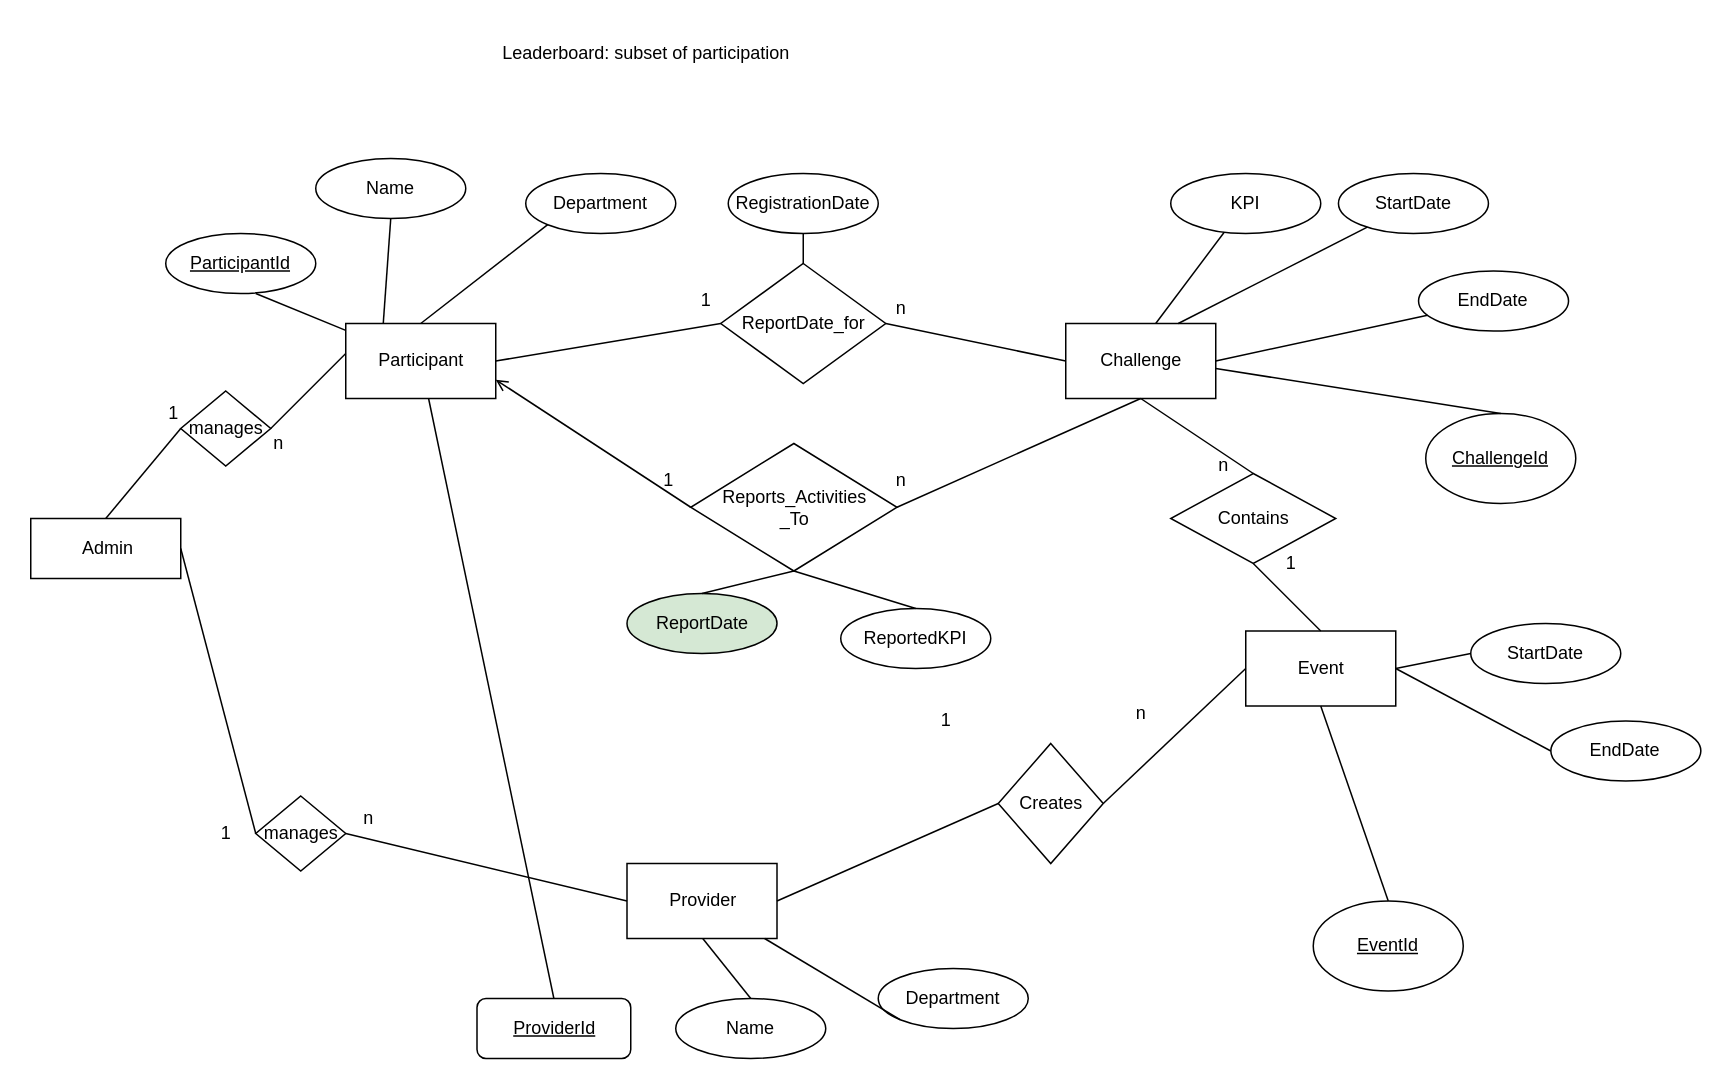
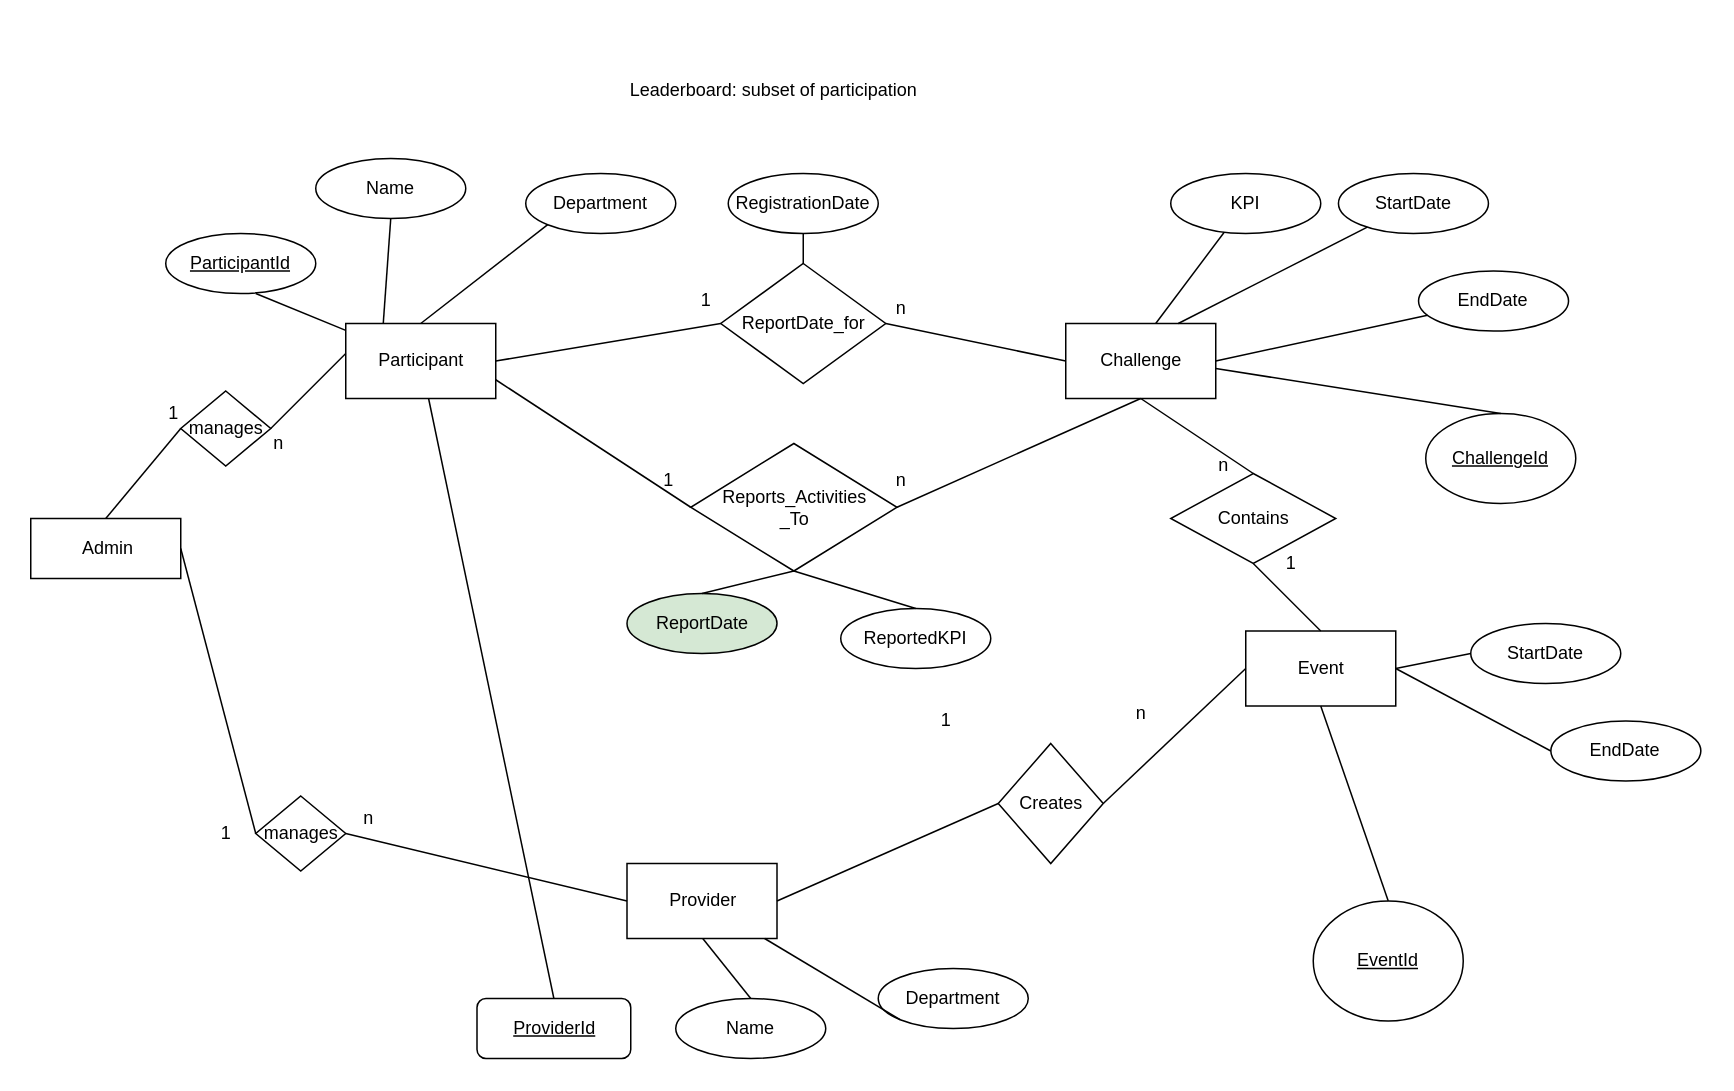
node "Leaderboard: subset of participation": moved (646, 53) -> (773, 91)
edge "Reports_Activities _To" -> "Participant": arrowhead open -> none
node "EventId": size 150x90 -> 150x120
